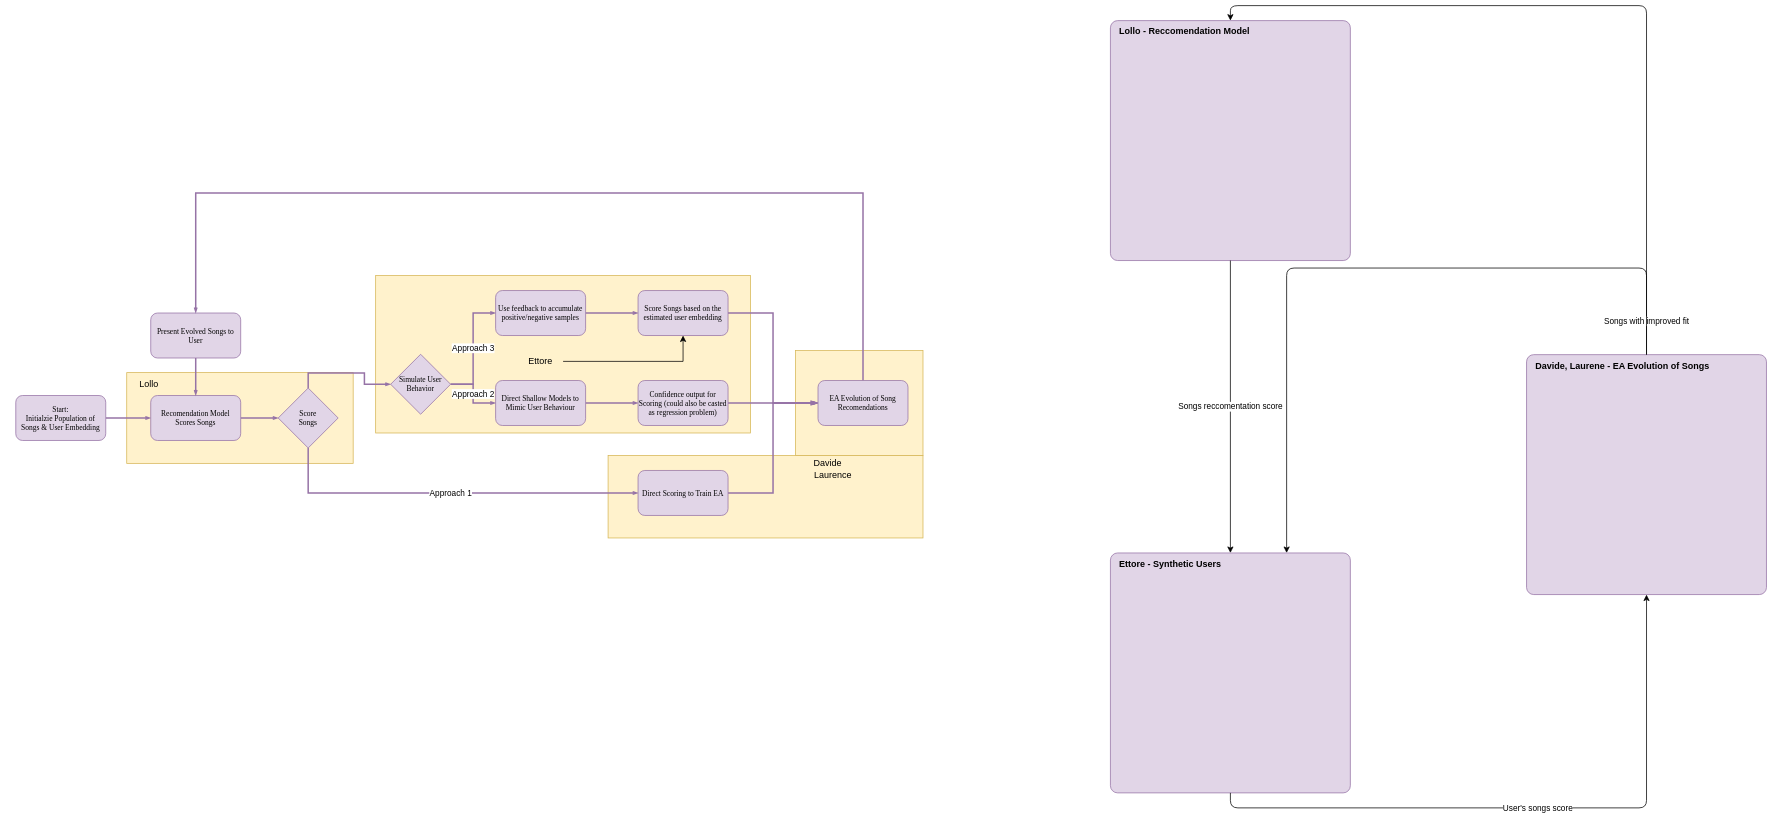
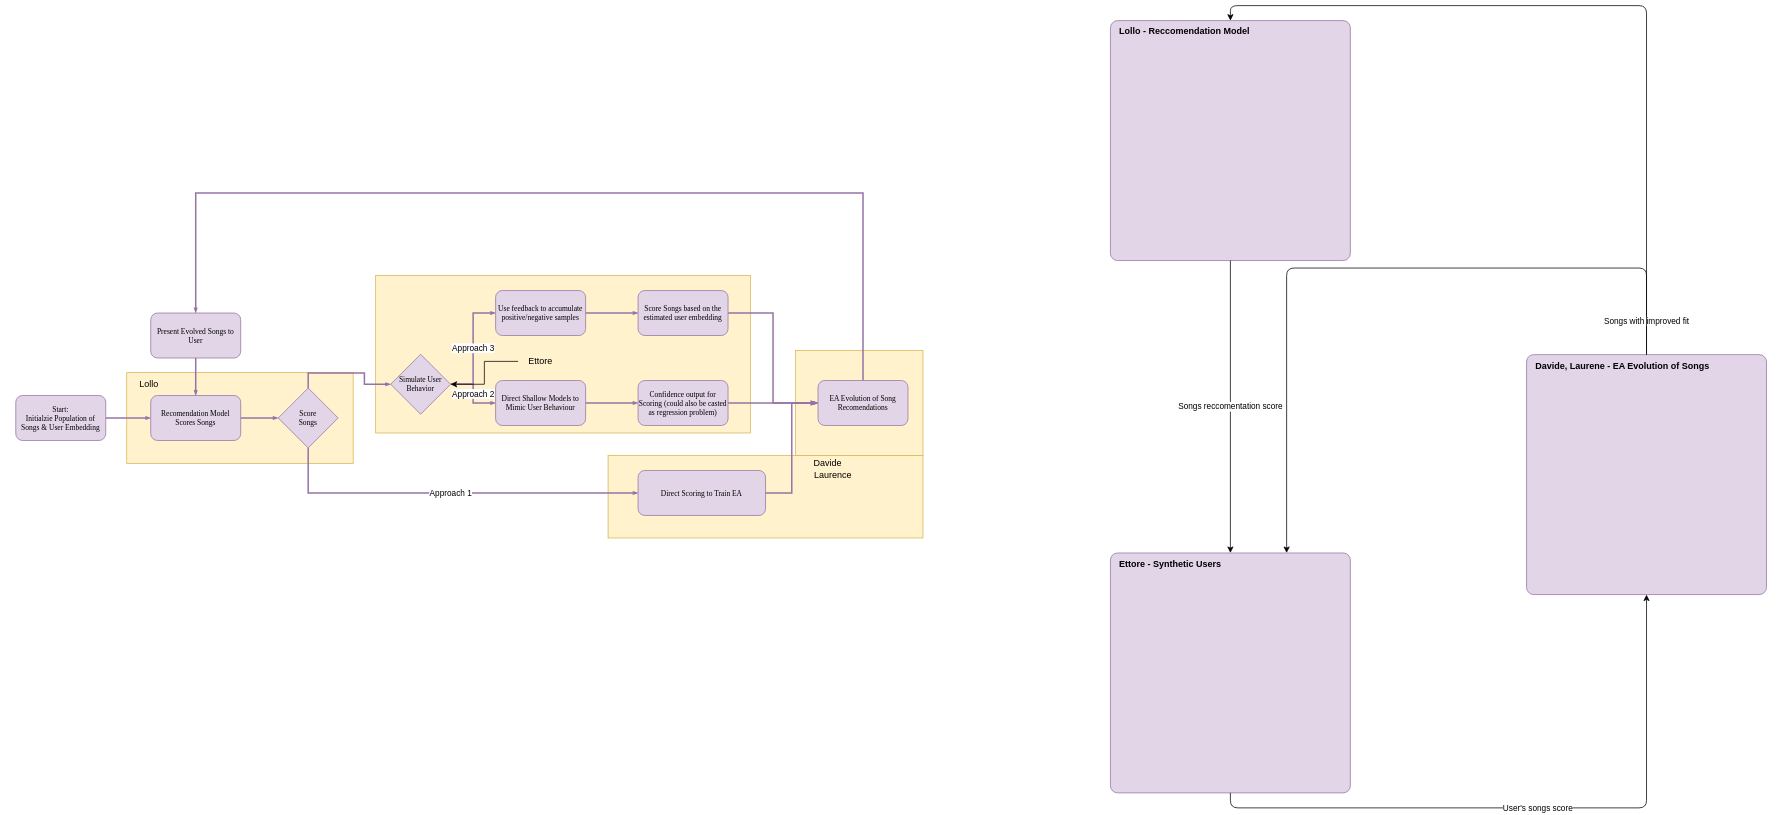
edge "Ettore" -> "Score Songs based on the estimated user embedding": now "Ettore" -> "Simulate User Behavior"
node "Direct Scoring to Train EA": size 90x45 -> 128x45
